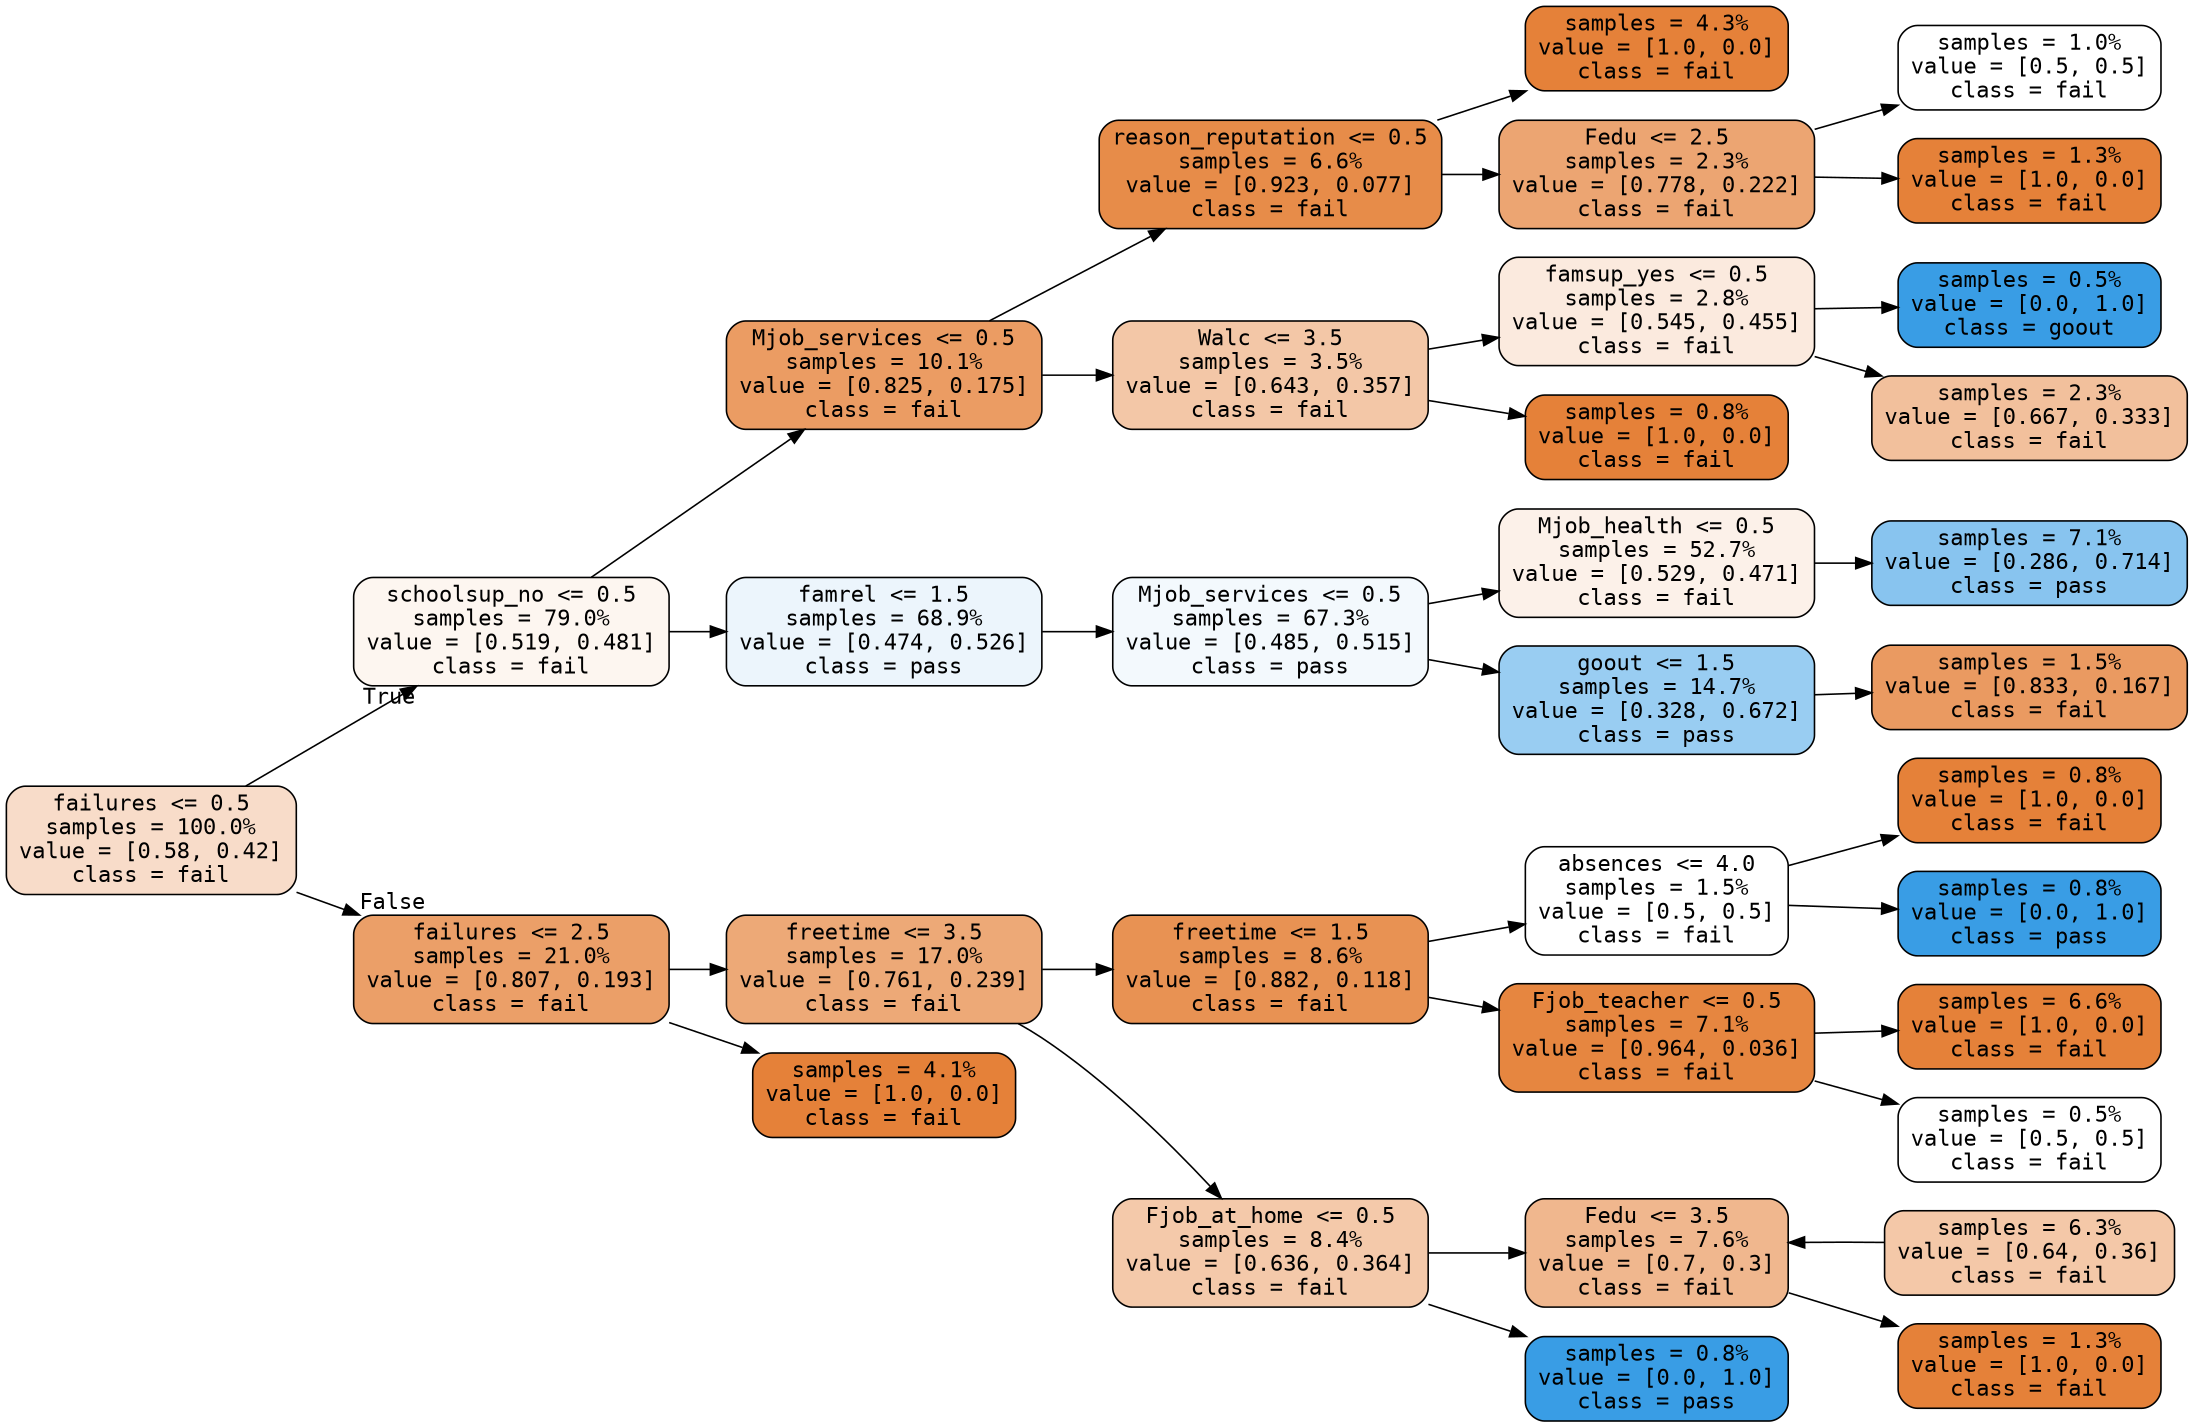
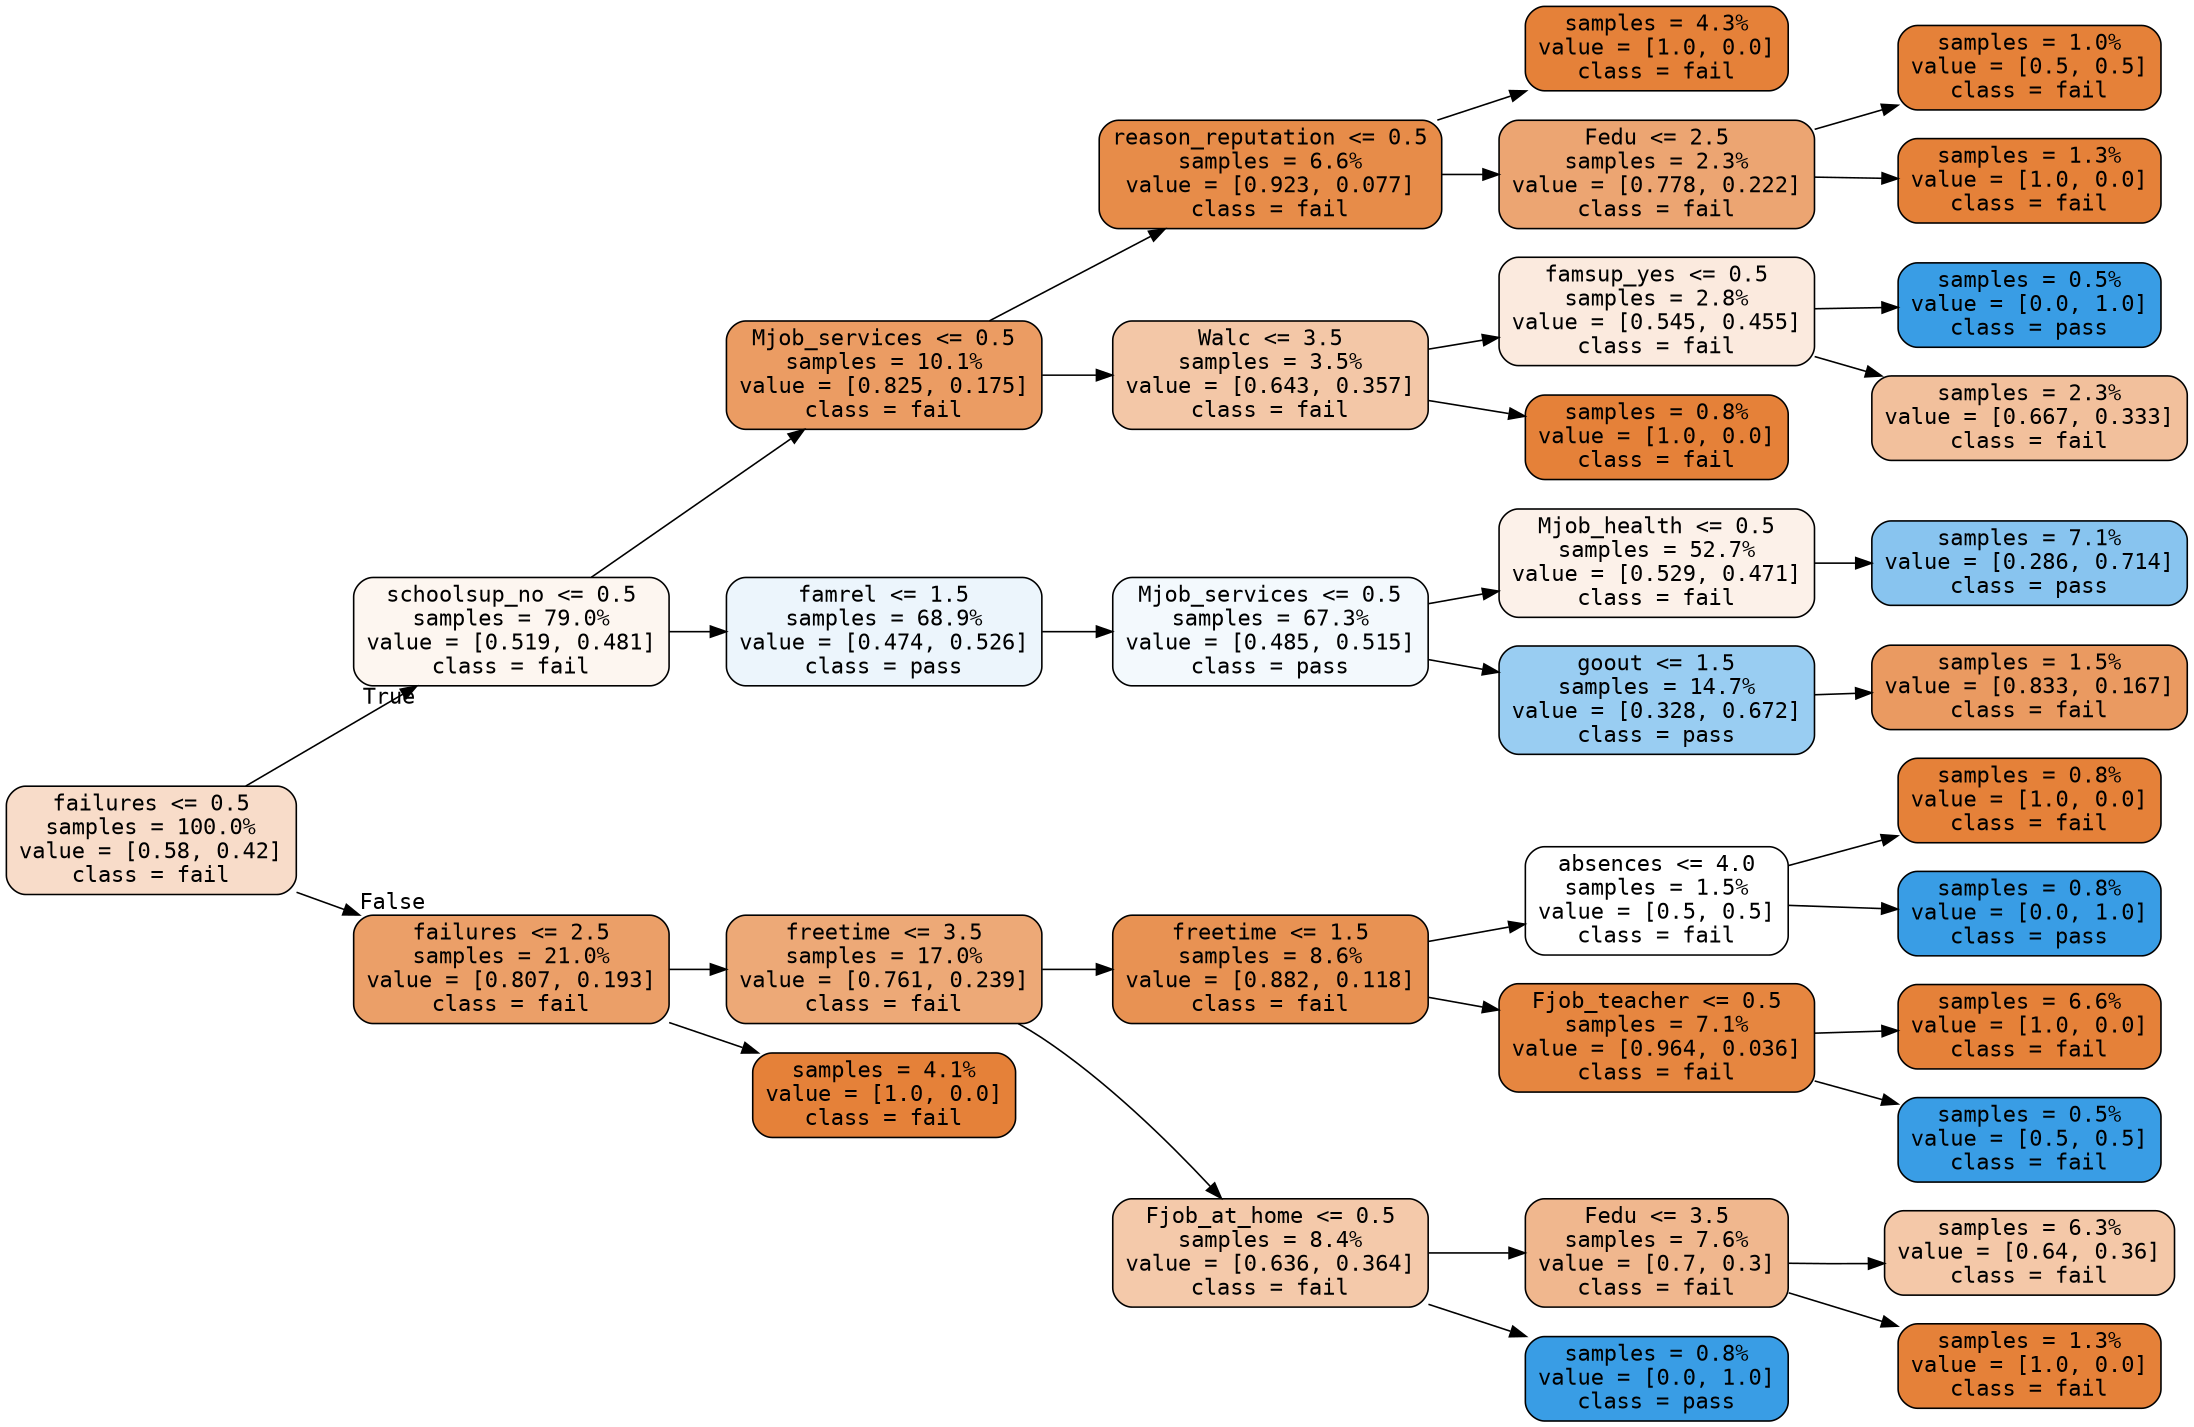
node "samples = 1.0% value = [0.5, 0.5] class = fail": fillcolor #ffffff -> #e58139
node "samples = 0.5% value = [0.0, 1.0] class = goout": label "samples = 0.5% value = [0.0, 1.0] class = goout" -> "samples = 0.5% value = [0.0, 1.0] class = pass"
node "samples = 0.5% value = [0.5, 0.5] class = fail": fillcolor #ffffff -> #399de5
edge "samples = 6.3% value = [0.64, 0.36] class = fail" -> "Fedu <= 3.5 samples = 7.6% value = [0.7, 0.3] class = fail": reversed
